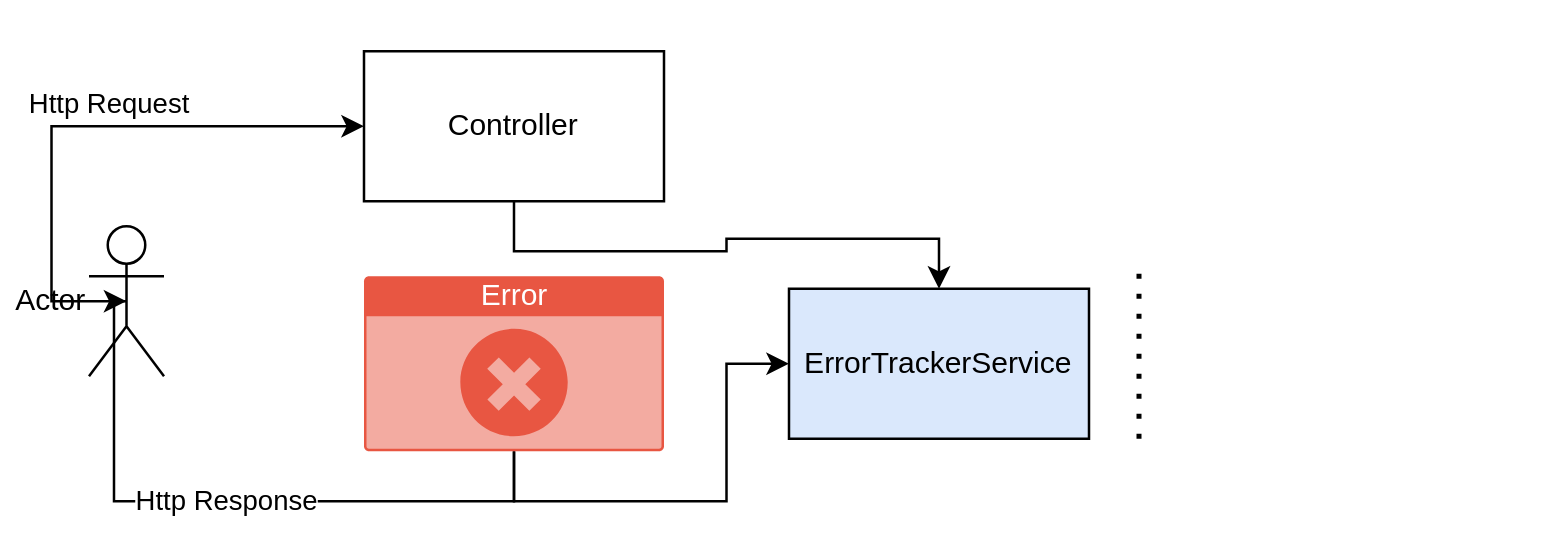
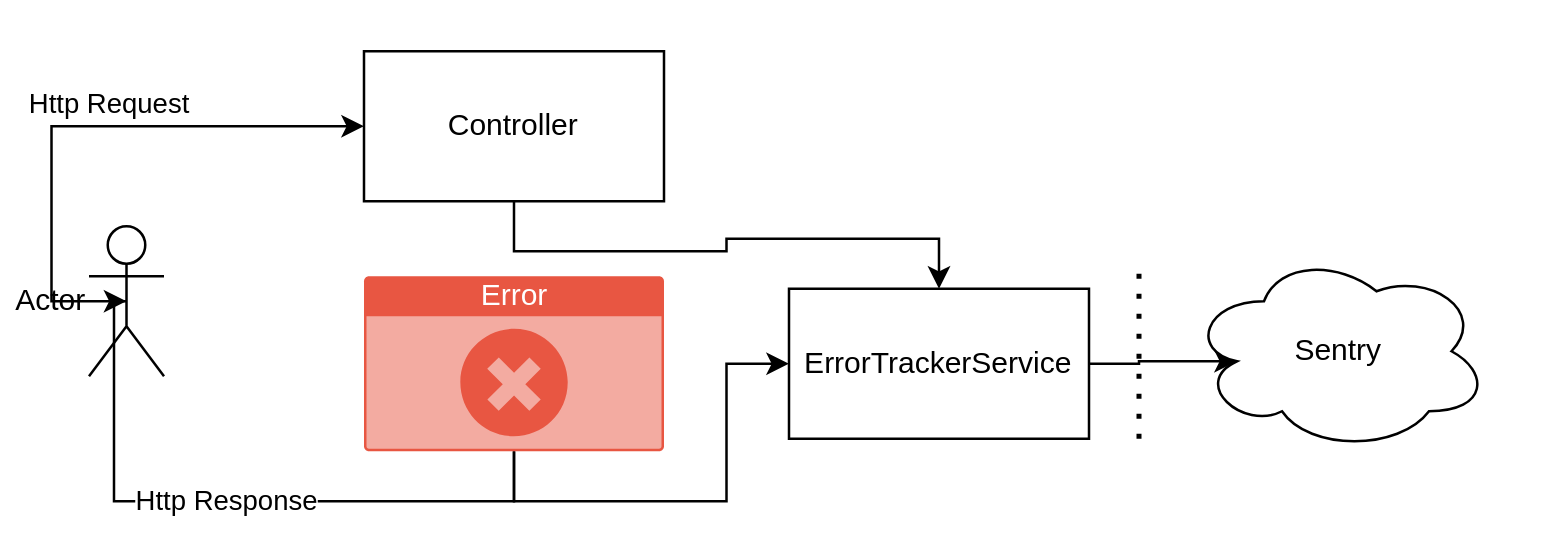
node "Sentry": added
edge "ErrorTrackerService" -> "Sentry": added
node "ErrorTrackerService": fillcolor #dae8fc -> #ffffff
